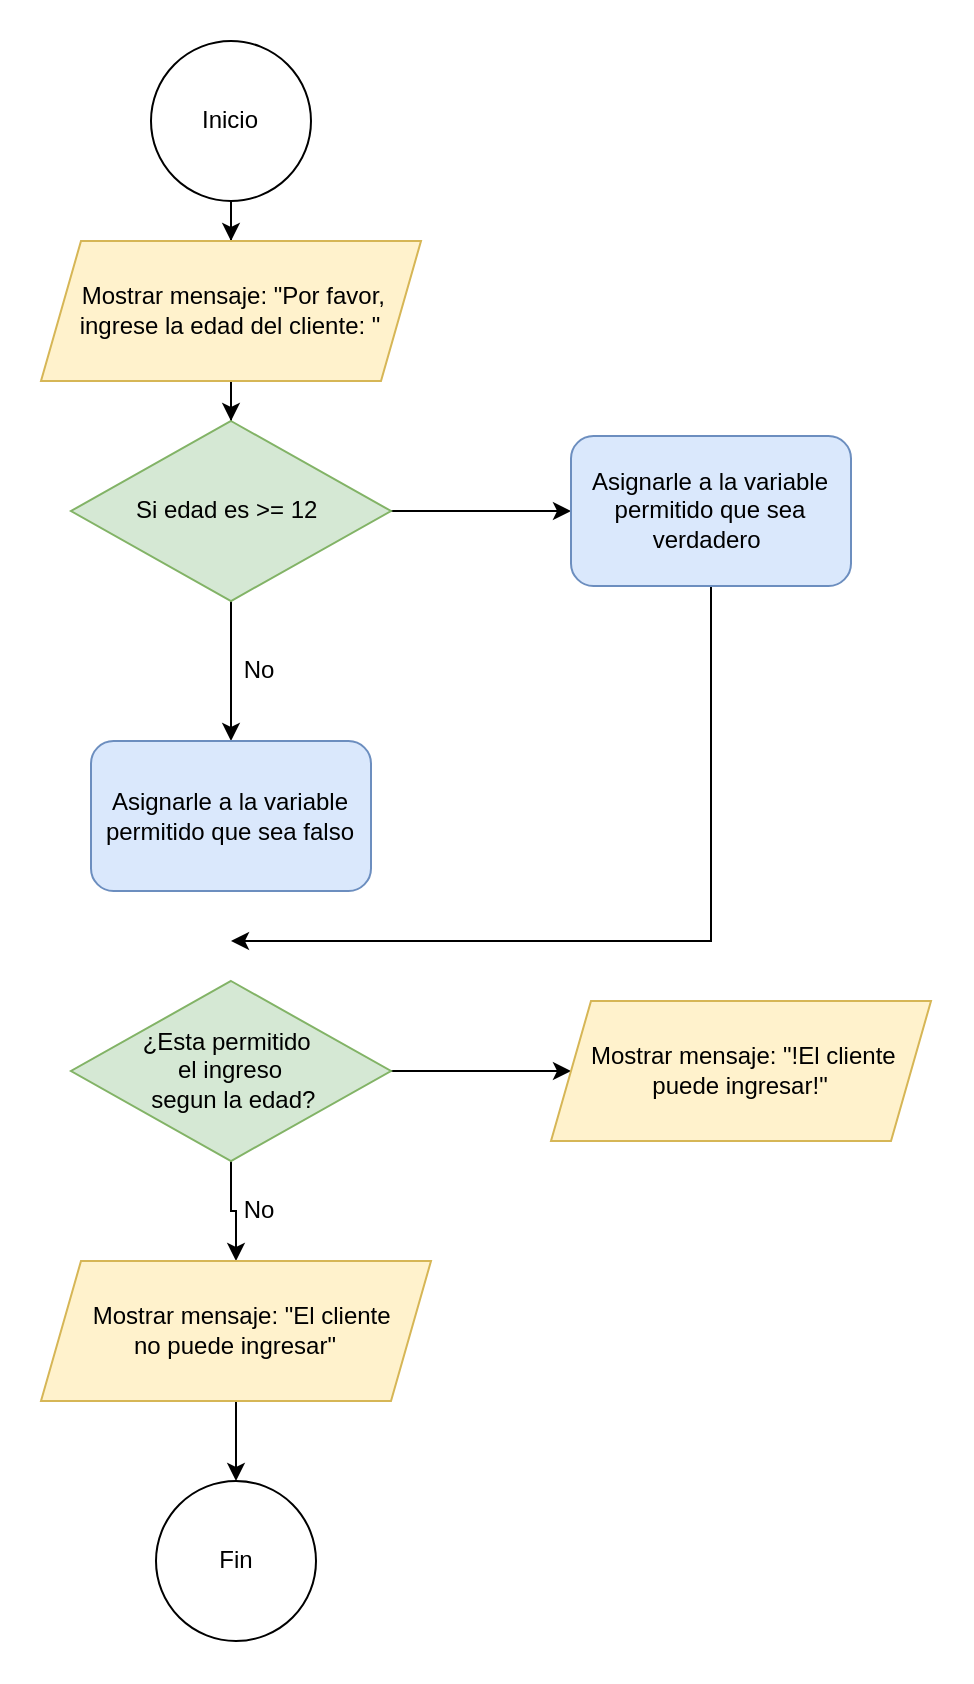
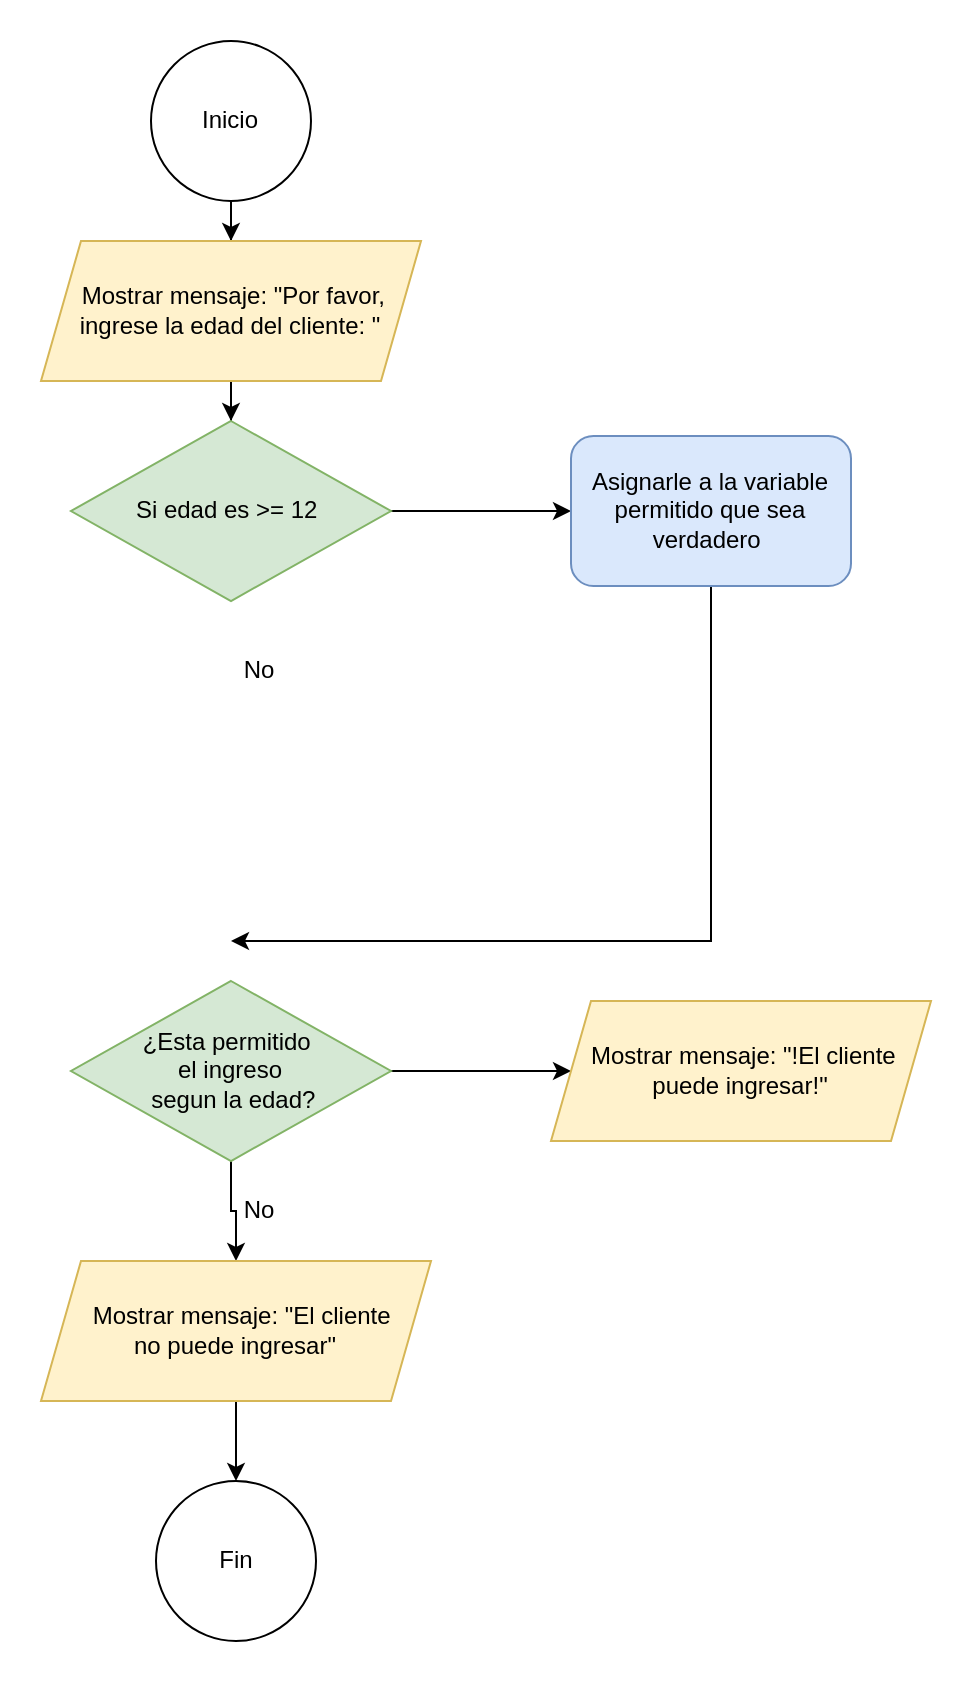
edge "Si edad es >= 12" -> "Asignarle a la variable permitido que sea falso": removed
node "Asignarle a la variable permitido que sea falso": removed
